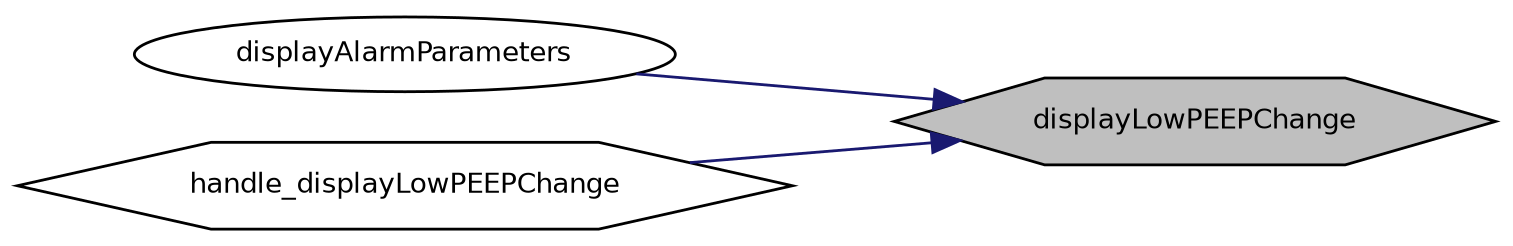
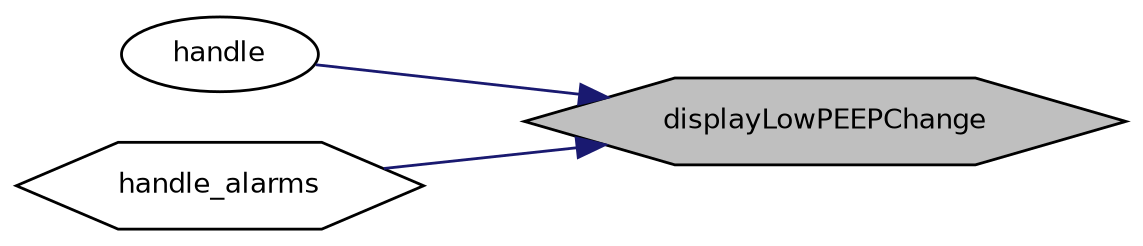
node "displayAlarmParameters": label "displayAlarmParameters" -> "handle"
node "handle_displayLowPEEPChange": label "handle_displayLowPEEPChange" -> "handle_alarms"
